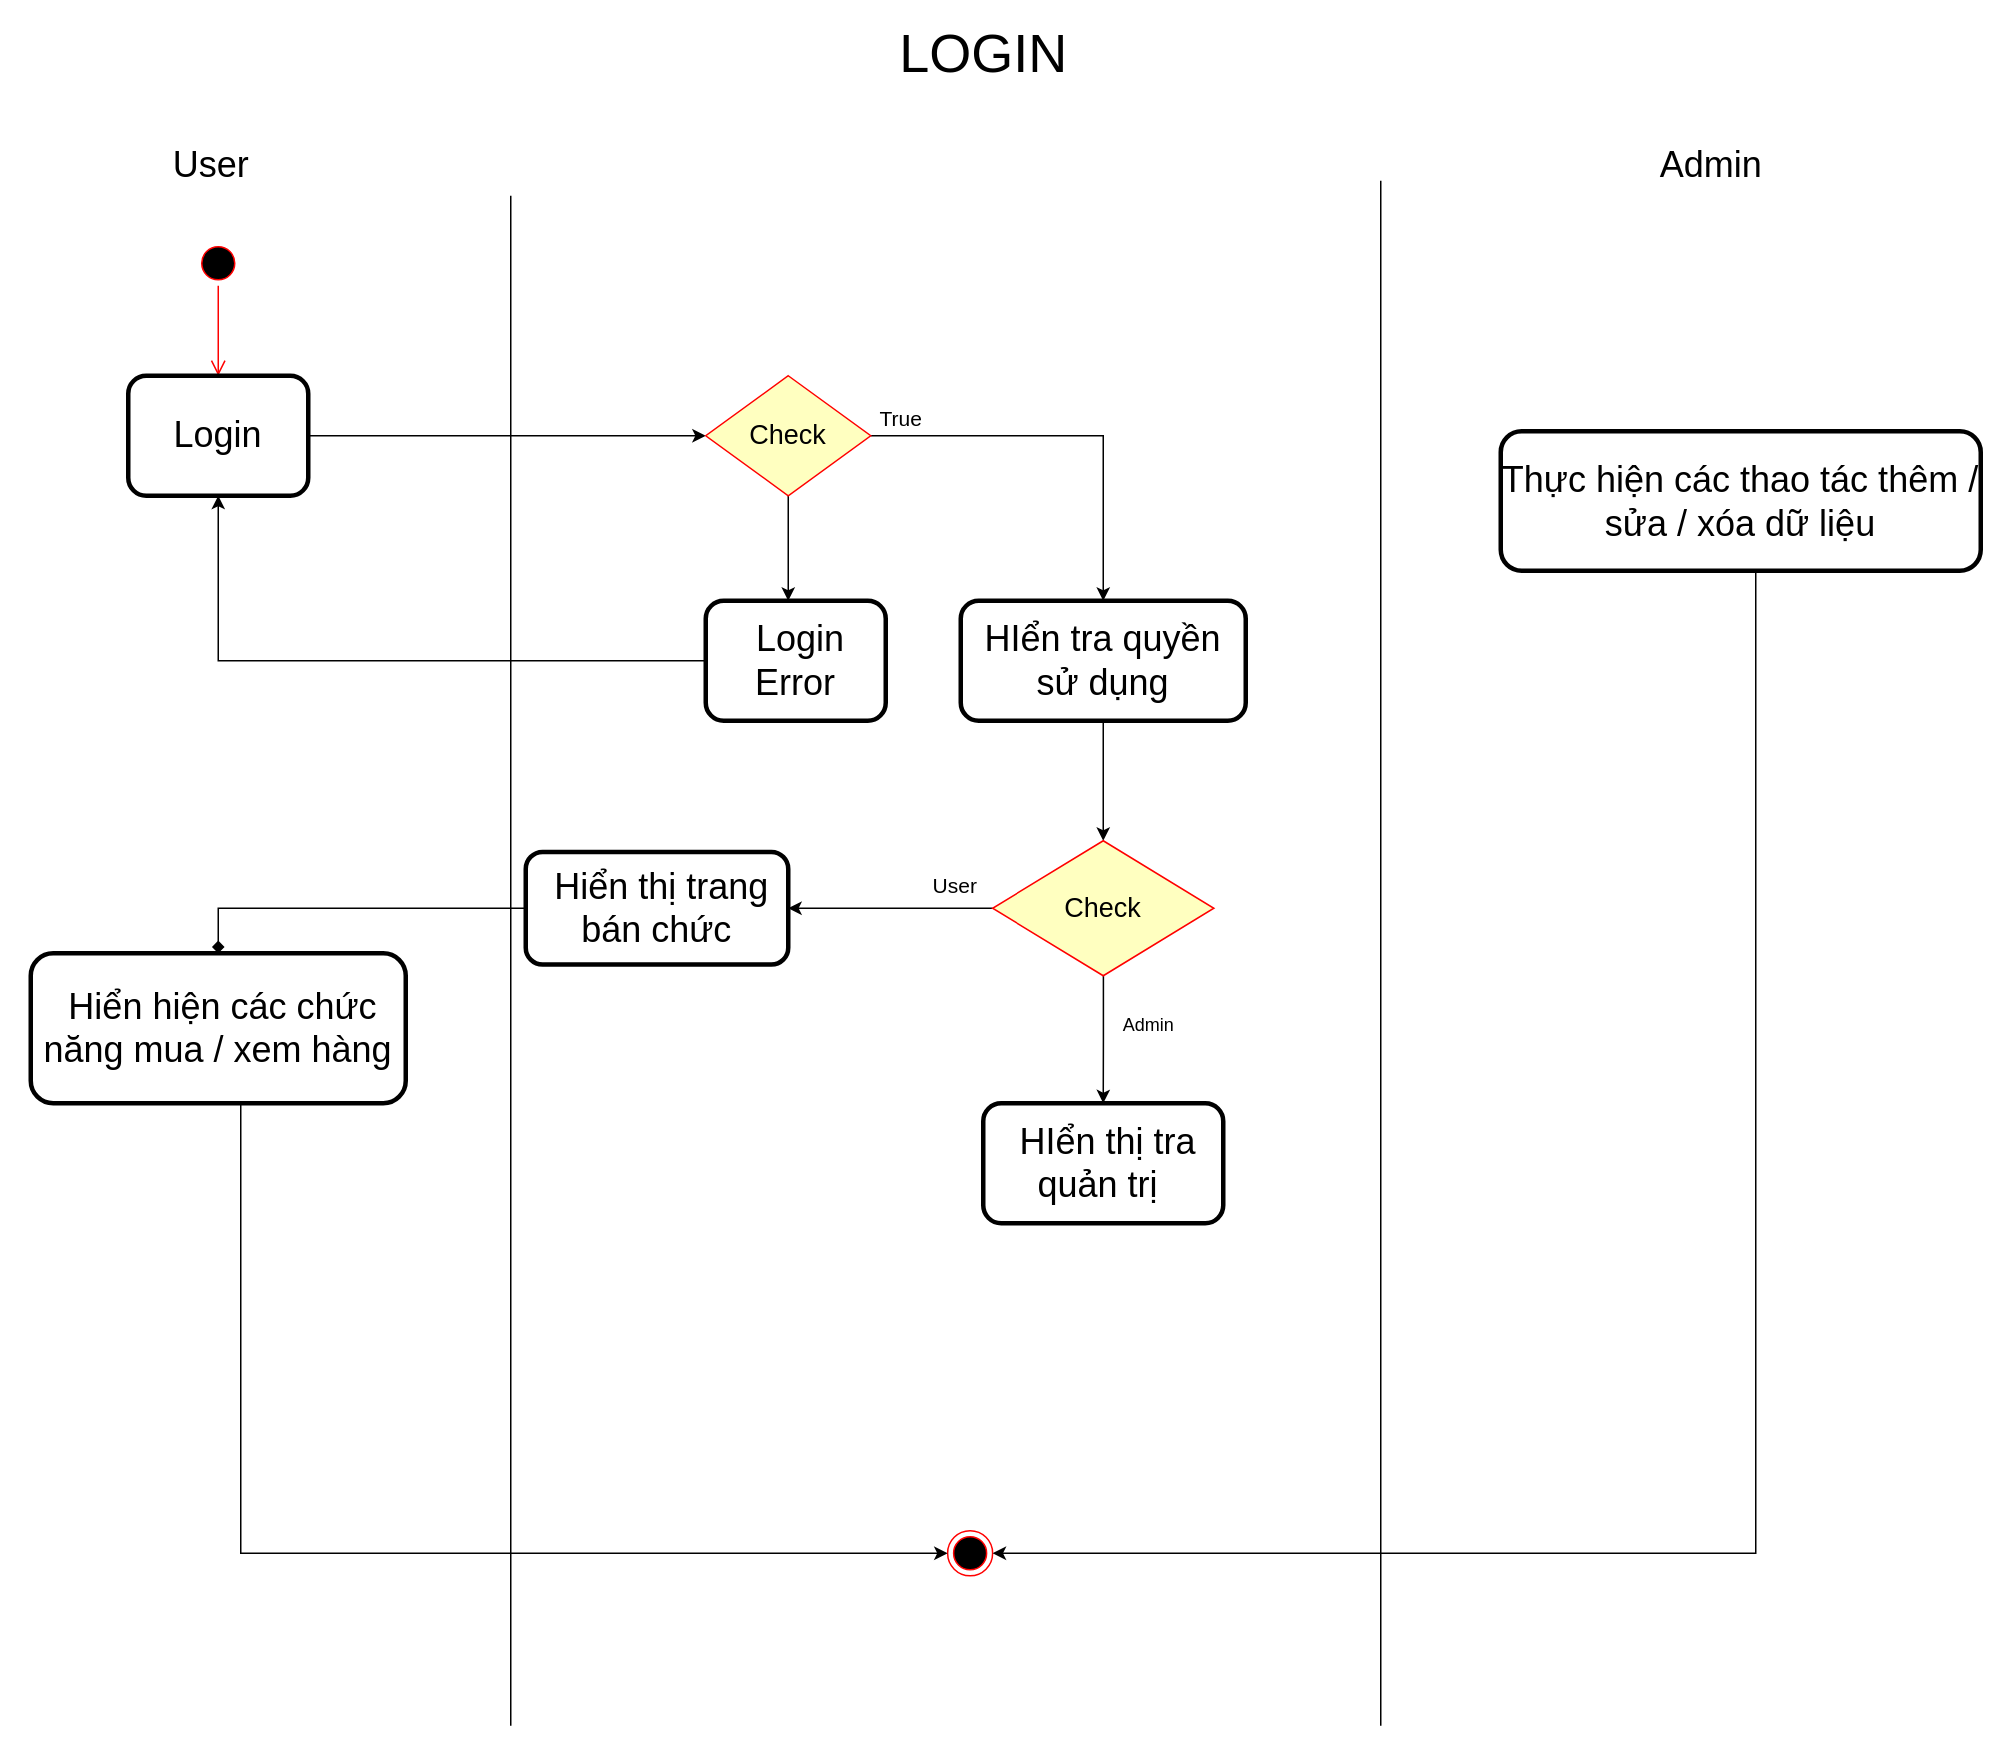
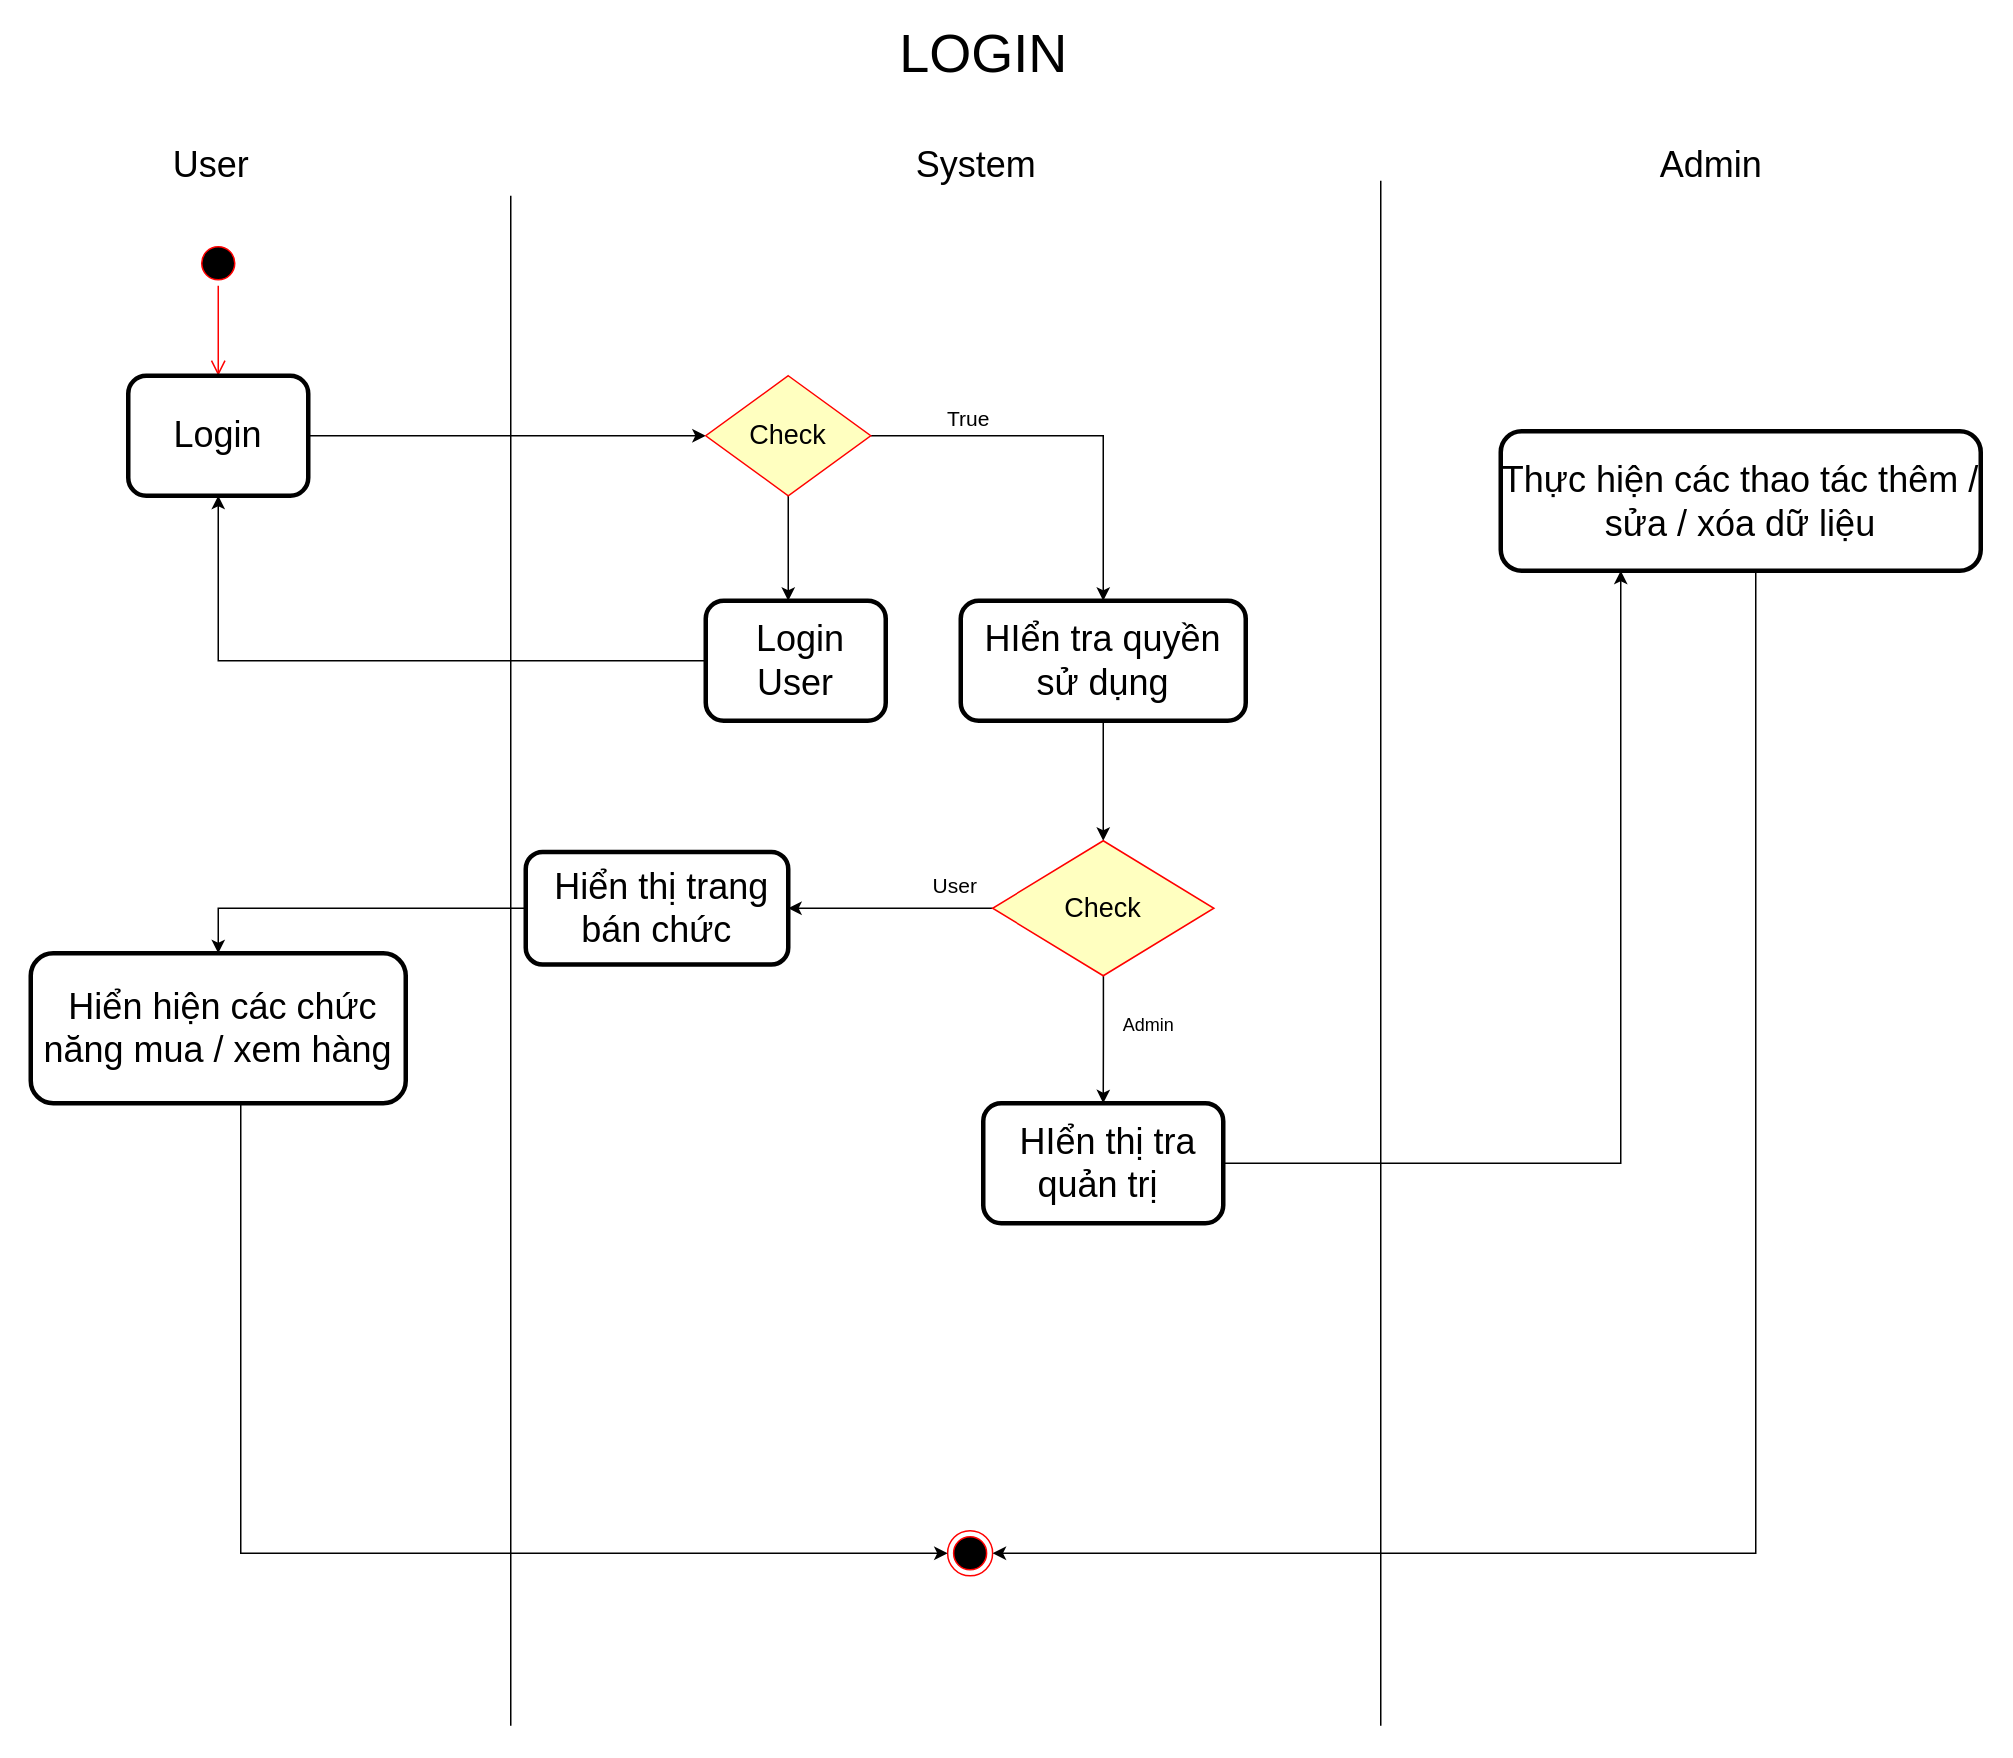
node "System": added
node "True": moved (901, 406) -> (968, 406)
node "Login Error": label "Login Error" -> "Login User"
edge "Hiển thị trang bán chức" -> "Hiển hiện các chức năng mua / xem hàng": arrowhead diamond -> classic
edge "HIển thị tra quản trị" -> "Thực hiện các thao tác thêm / sửa / xóa dữ liệu": added
